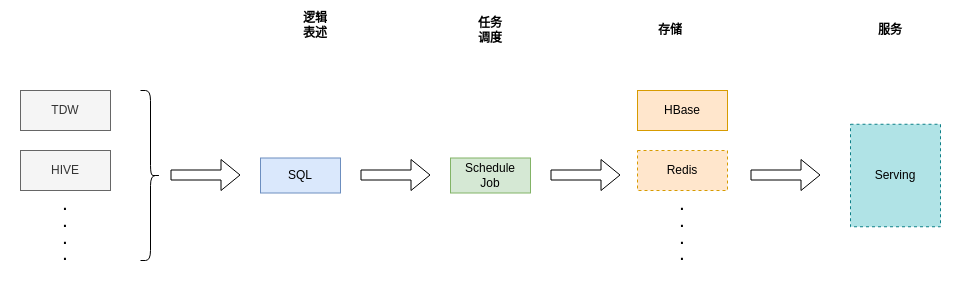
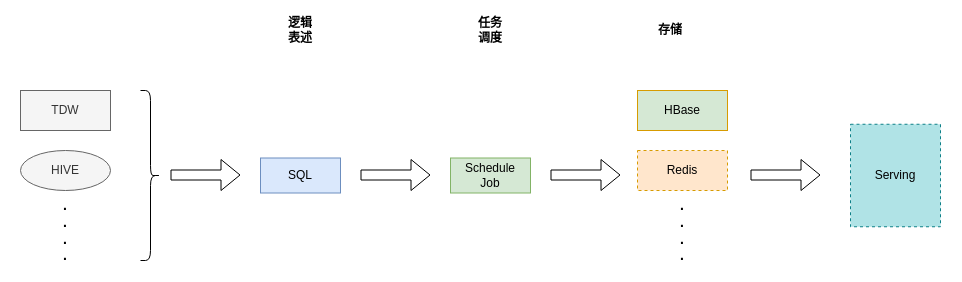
node "逻辑 表述": moved (316, 26) -> (301, 31)
node "服务": removed
node "HBase": fillcolor #ffe6cc -> #d5e8d4
node "HIVE": shape rectangle -> ellipse
